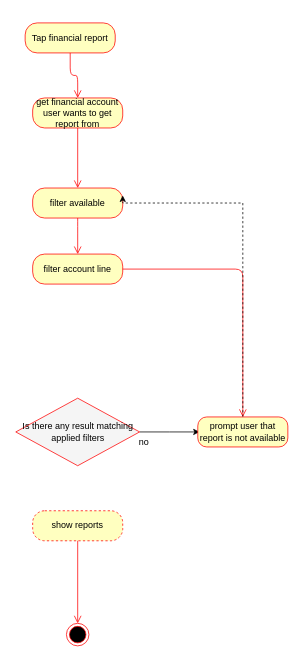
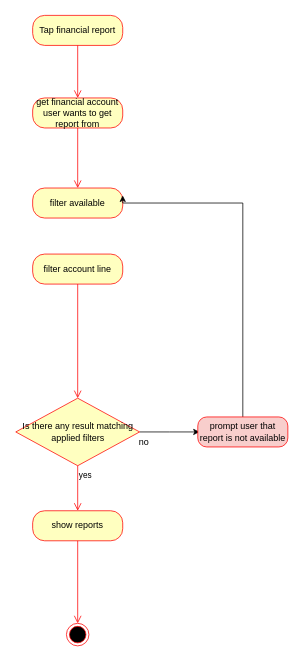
node "Tap financial report": moved (70, 38) -> (78, 30)
edge "prompt user that report is not available" -> "filter available": style dashed -> solid
edge "filter available" -> "filter account line": removed
edge "filter account line" -> "prompt user that report is not available": now "filter account line" -> "Is there any result matching applied filters"
node "Is there any result matching applied filters": fillcolor #f5f5f5 -> #ffffc0
node "prompt user that report is not available": fillcolor #ffffc0 -> #f8cecc
edge "Is there any result matching applied filters" -> "show reports": added, label "yes"
node "show reports": style dashed -> solid
